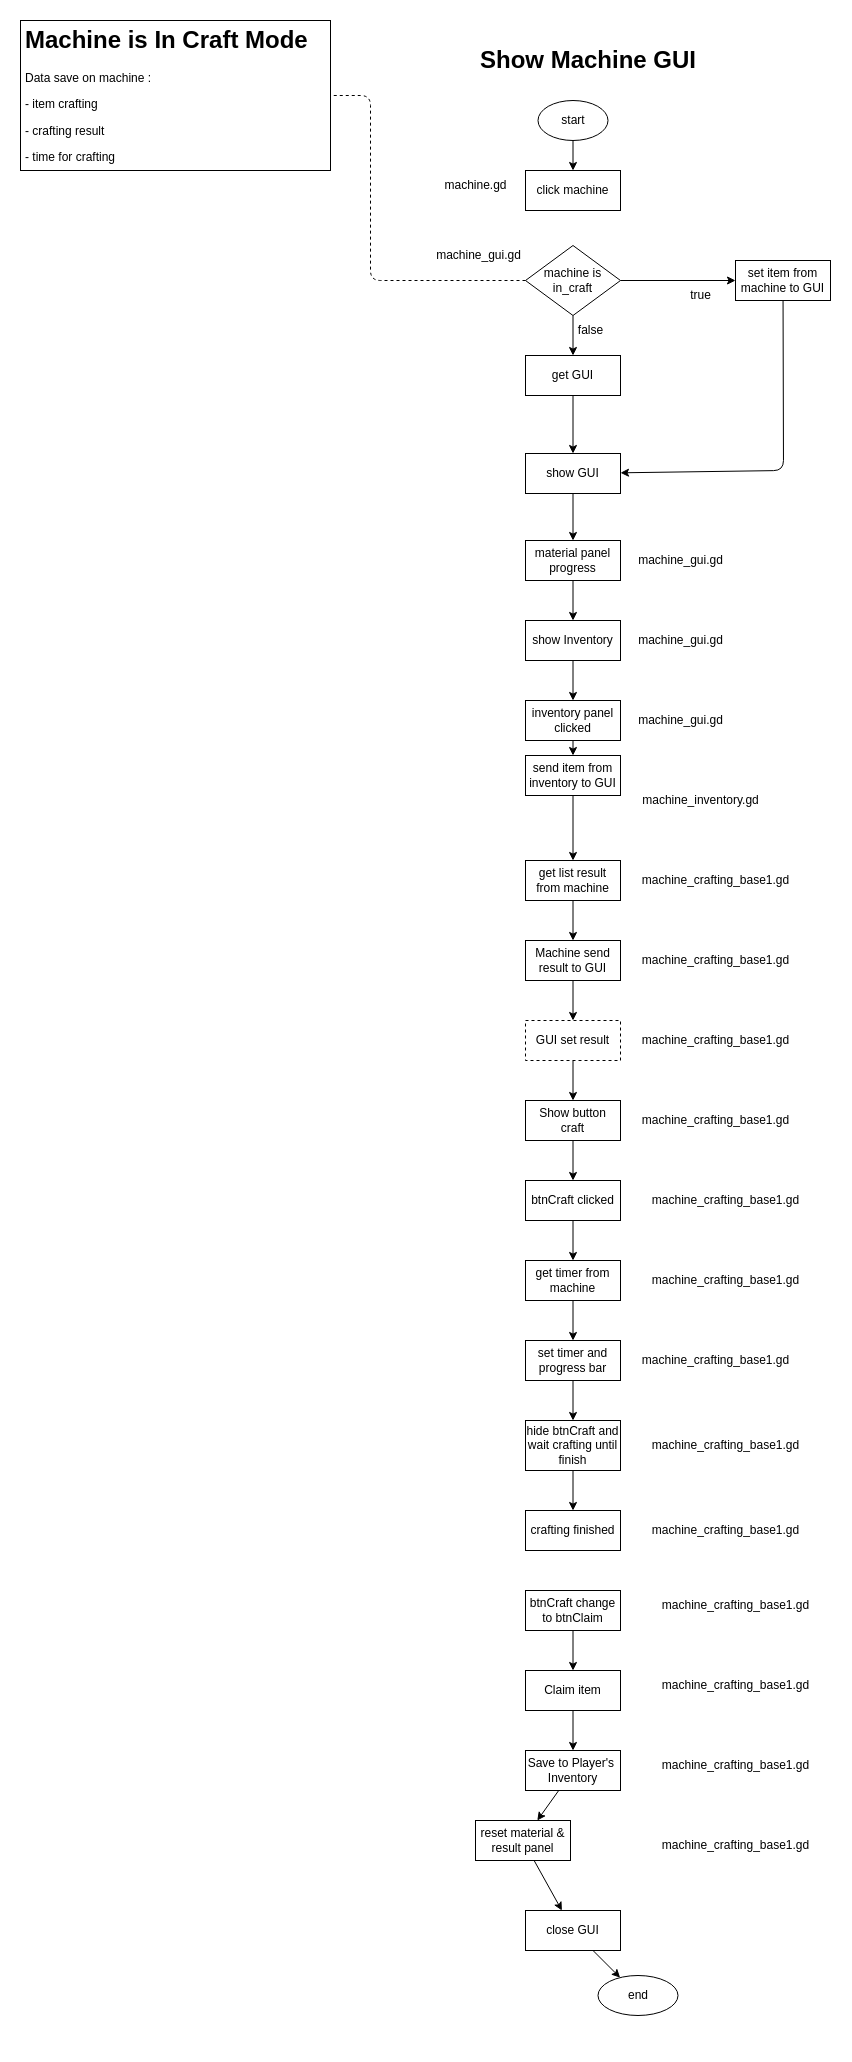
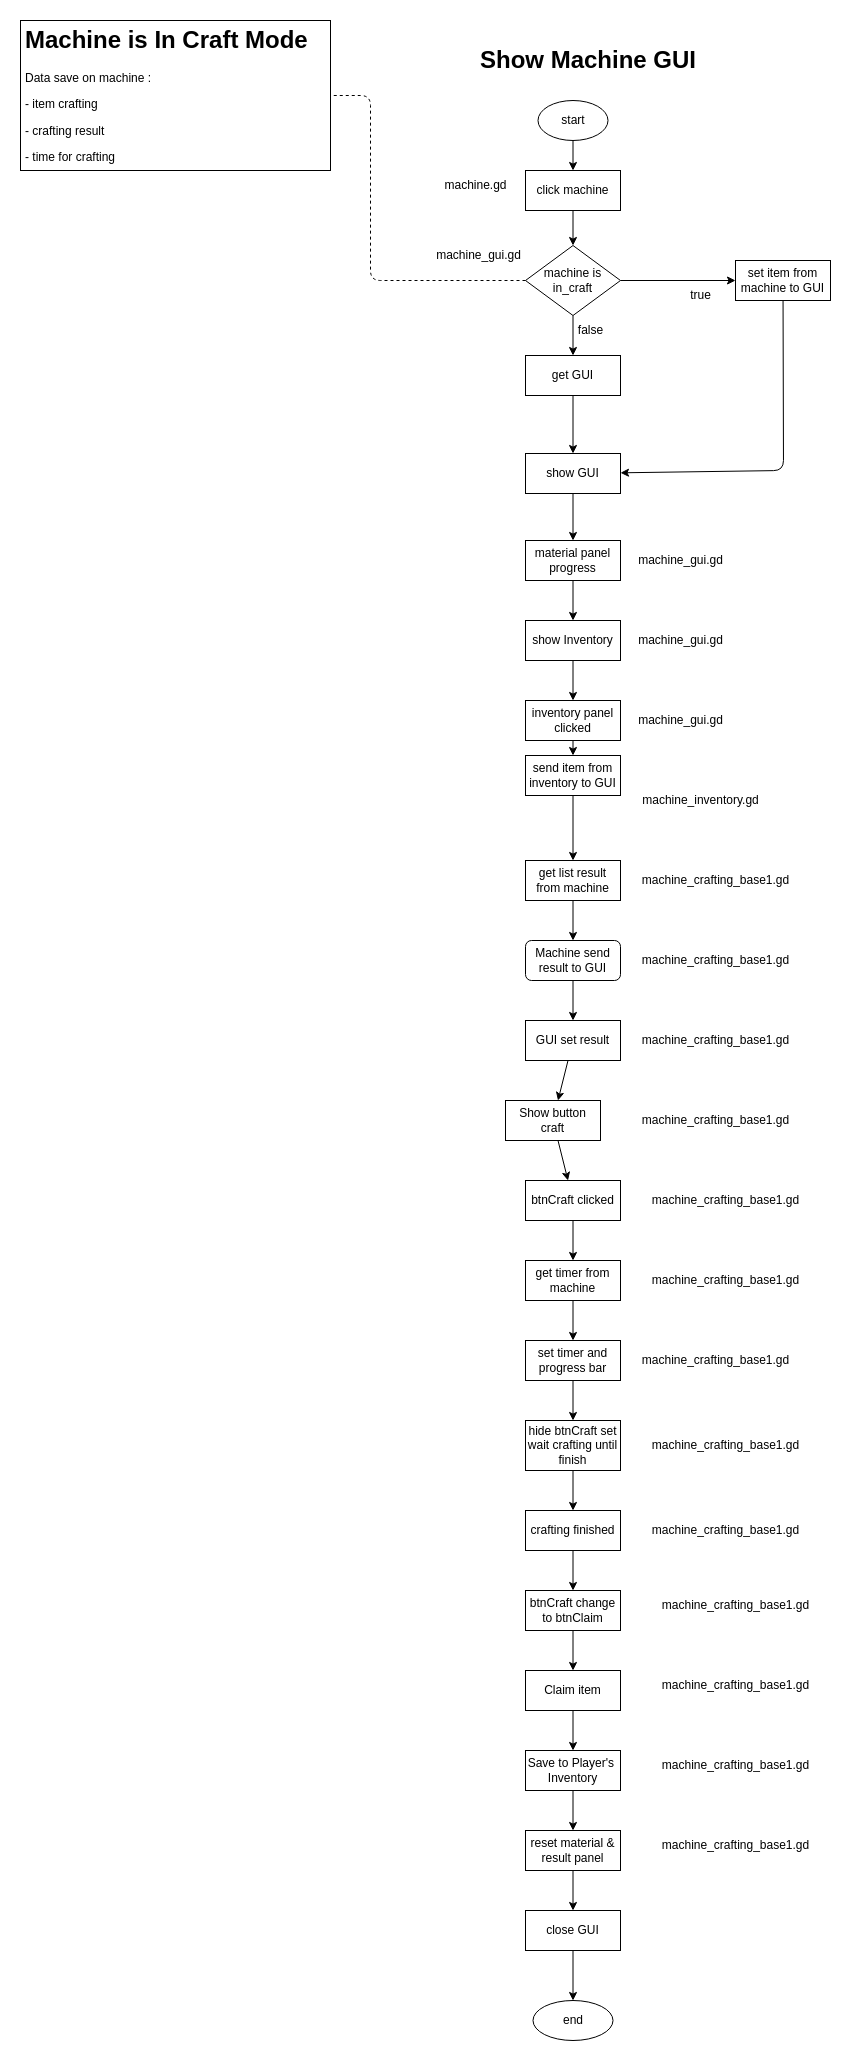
edge "click machine" -> "machine is in_craft": added
node "Machine send result to GUI": shape rectangle -> rounded rectangle
node "GUI set result": style dashed -> solid
node "Show button craft": moved (573, 1121) -> (553, 1121)
node "hide btnCraft and wait crafting until finish": label "hide btnCraft and wait crafting until finish" -> "hide btnCraft set wait crafting until finish"
edge "crafting finished" -> "btnCraft change to btnClaim": added
node "reset material & result panel": moved (523, 1841) -> (573, 1851)
node "end": moved (638, 1996) -> (573, 2021)
